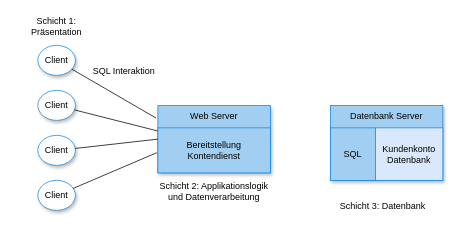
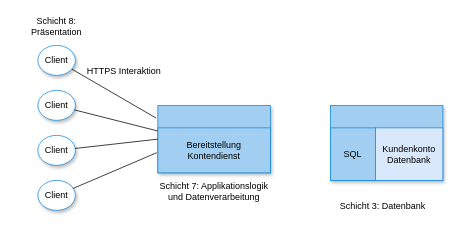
node "Schicht 1: Präsentation": label "Schicht 1: Präsentation" -> "Schicht 8: Präsentation"
node "SQL Interaktion": label "SQL Interaktion" -> "HTTPS Interaktion"
node "Web Server": removed
node "Datenbank Server": removed
node "Schicht 2: Applikationslogik und Datenverarbeitung": label "Schicht 2: Applikationslogik und Datenverarbeitung" -> "Schicht 7: Applikationslogik und Datenverarbeitung"
